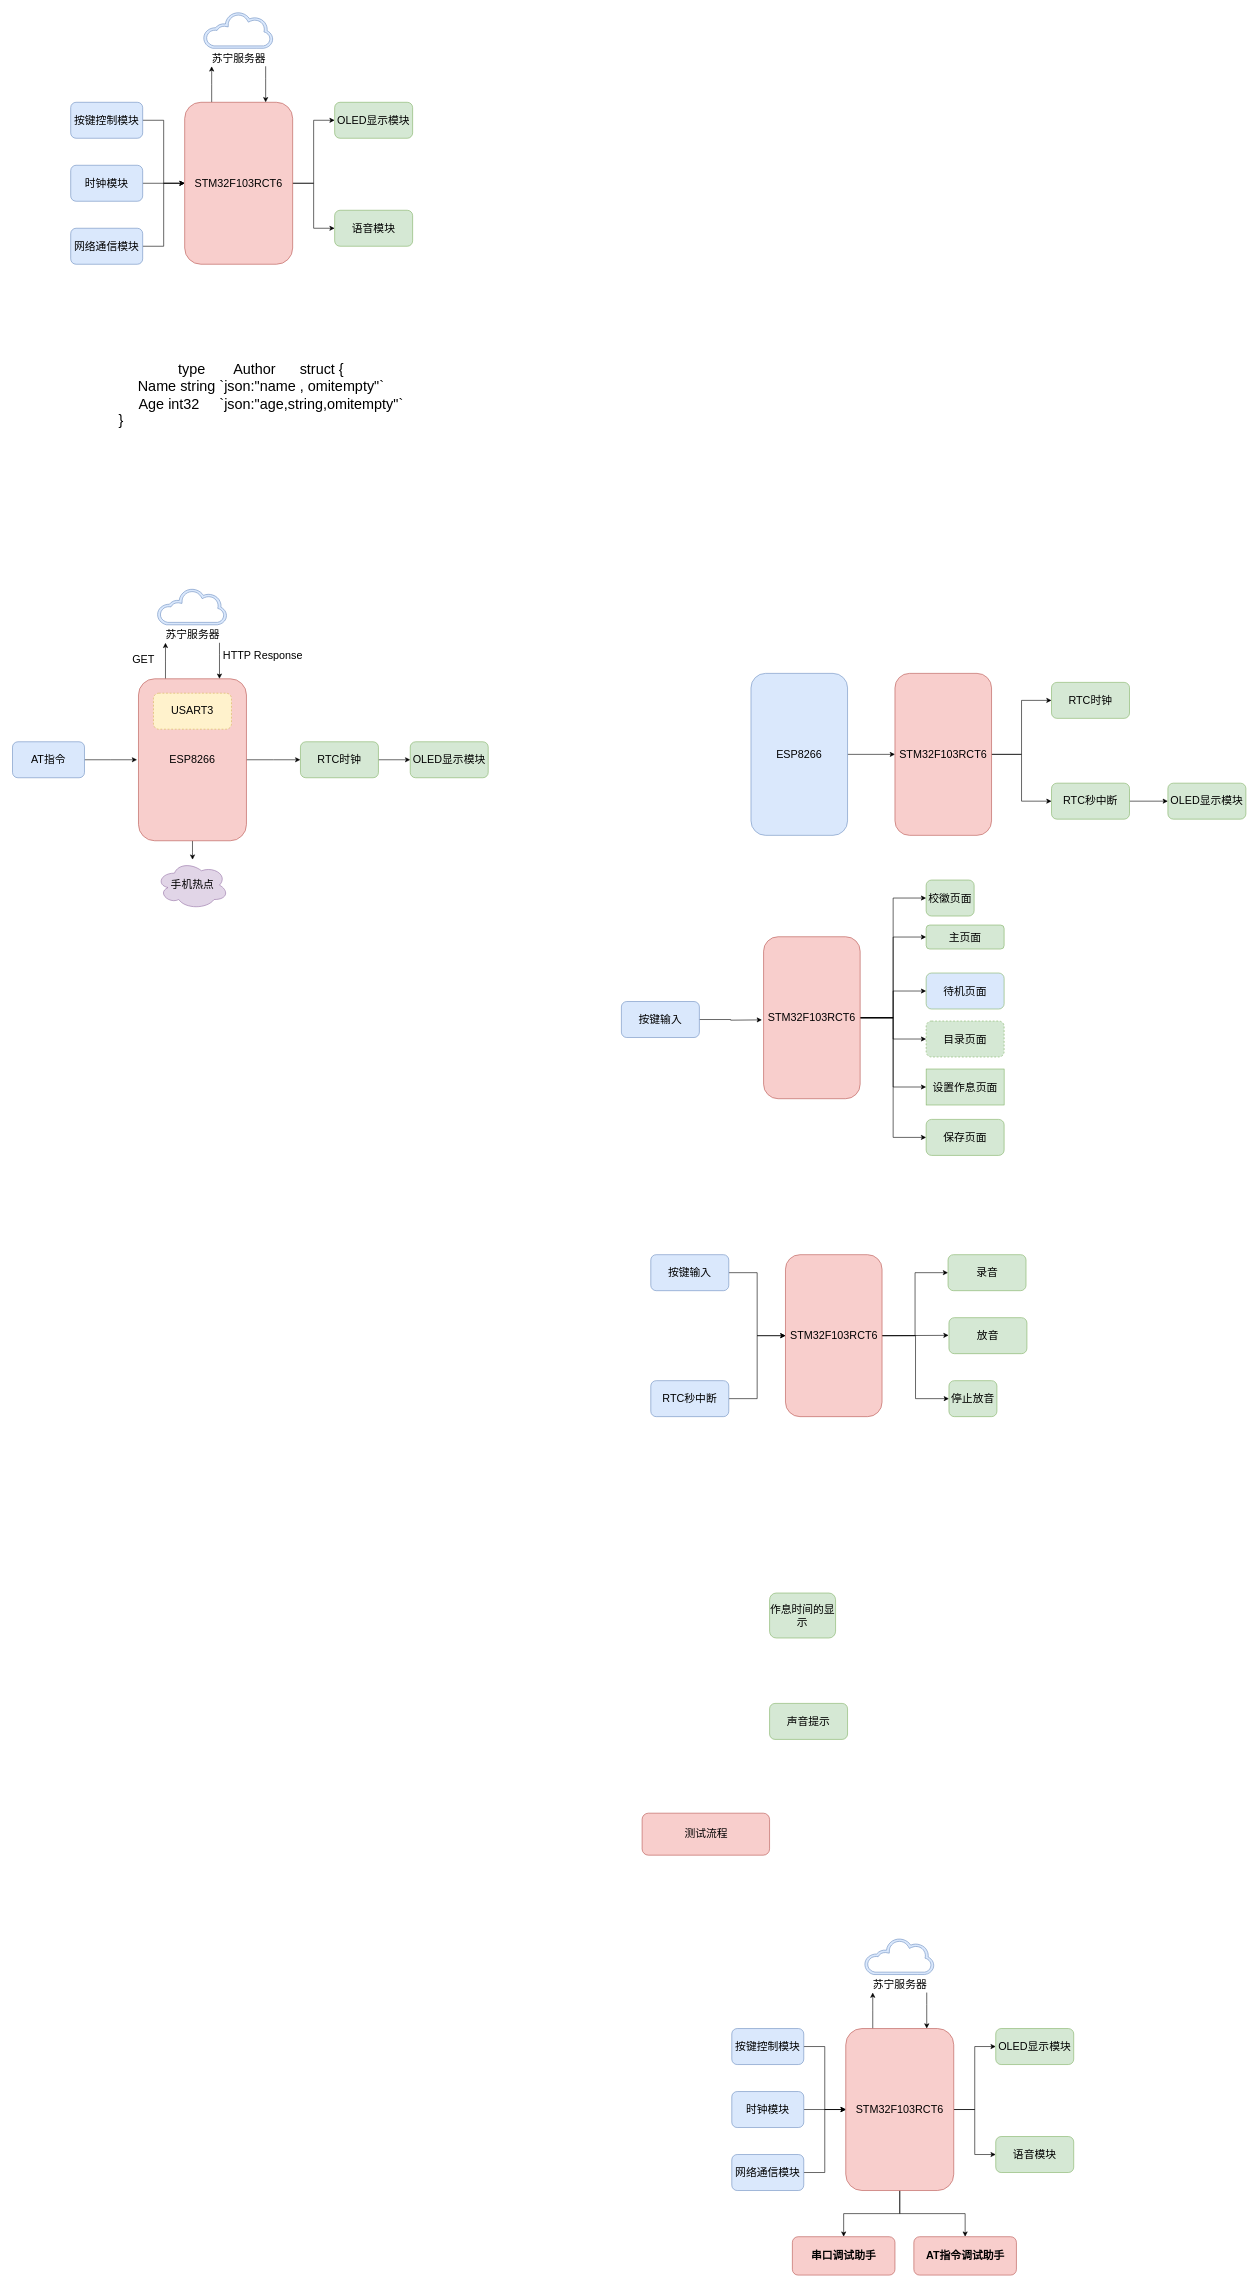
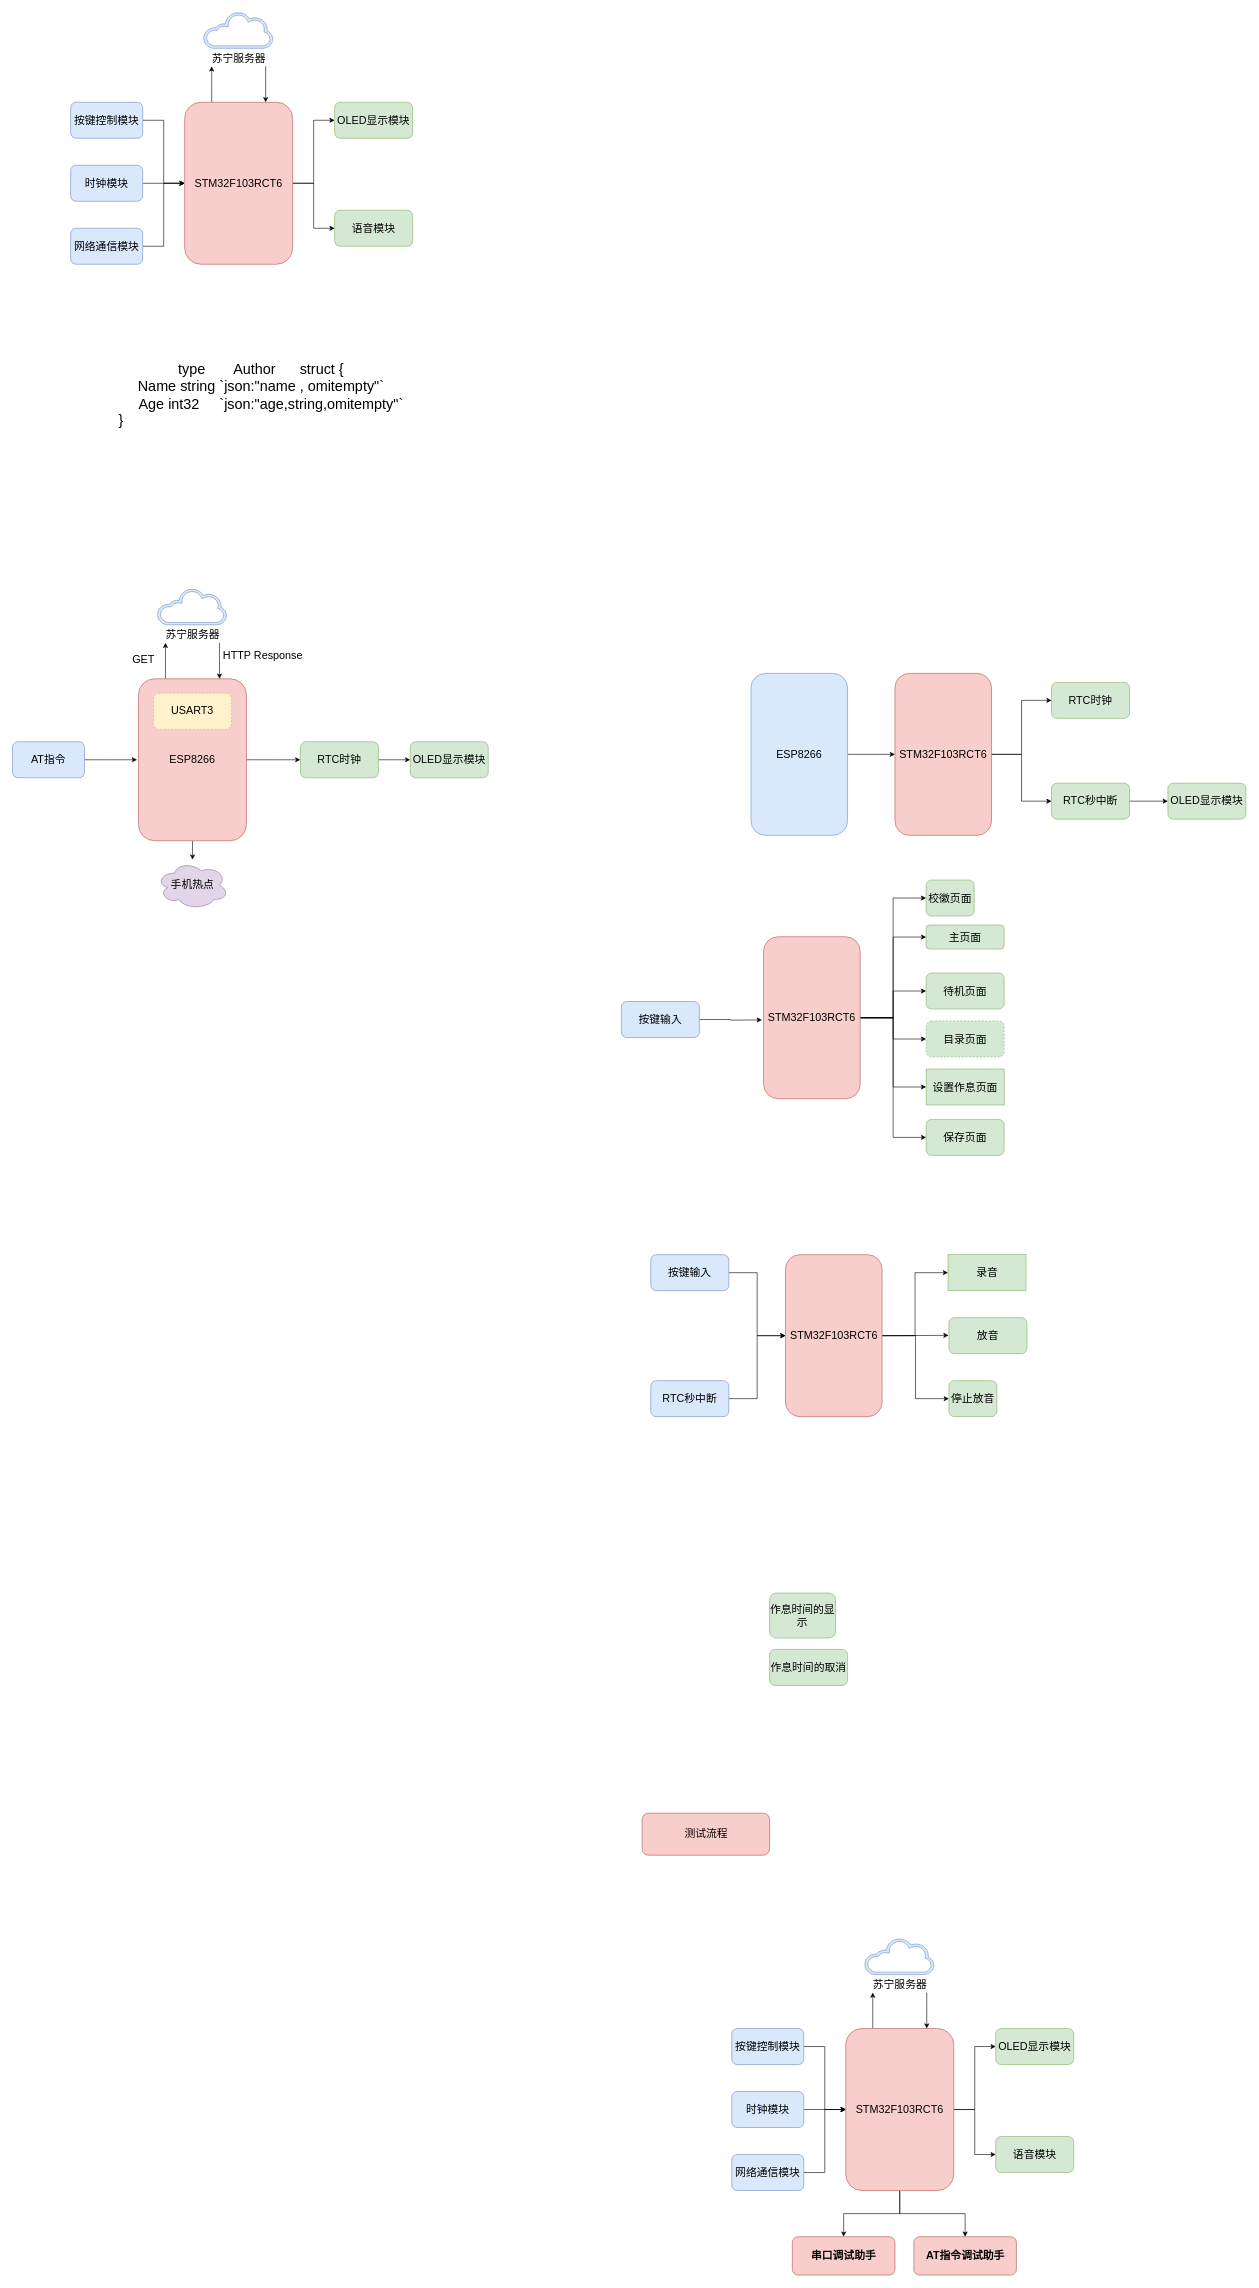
node "待机页面": fillcolor #dae8fc -> #d5e8d4
node "录音": shape rounded rectangle -> rectangle
node "作息时间的取消": added
node "声音提示": removed
